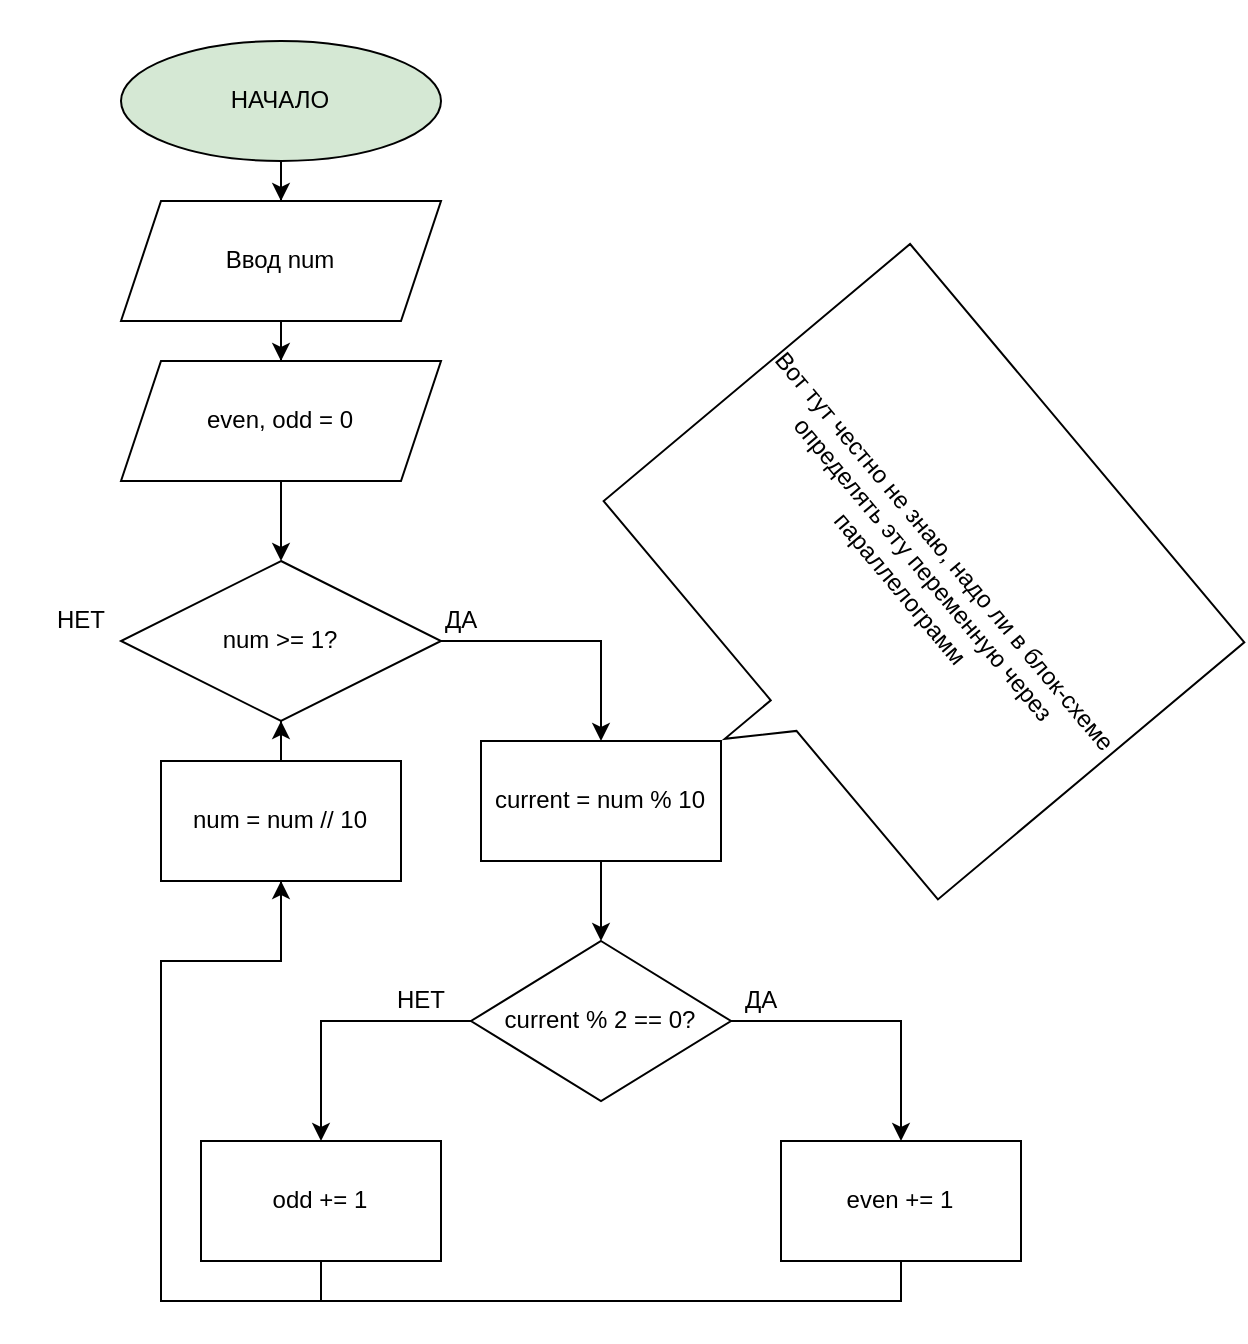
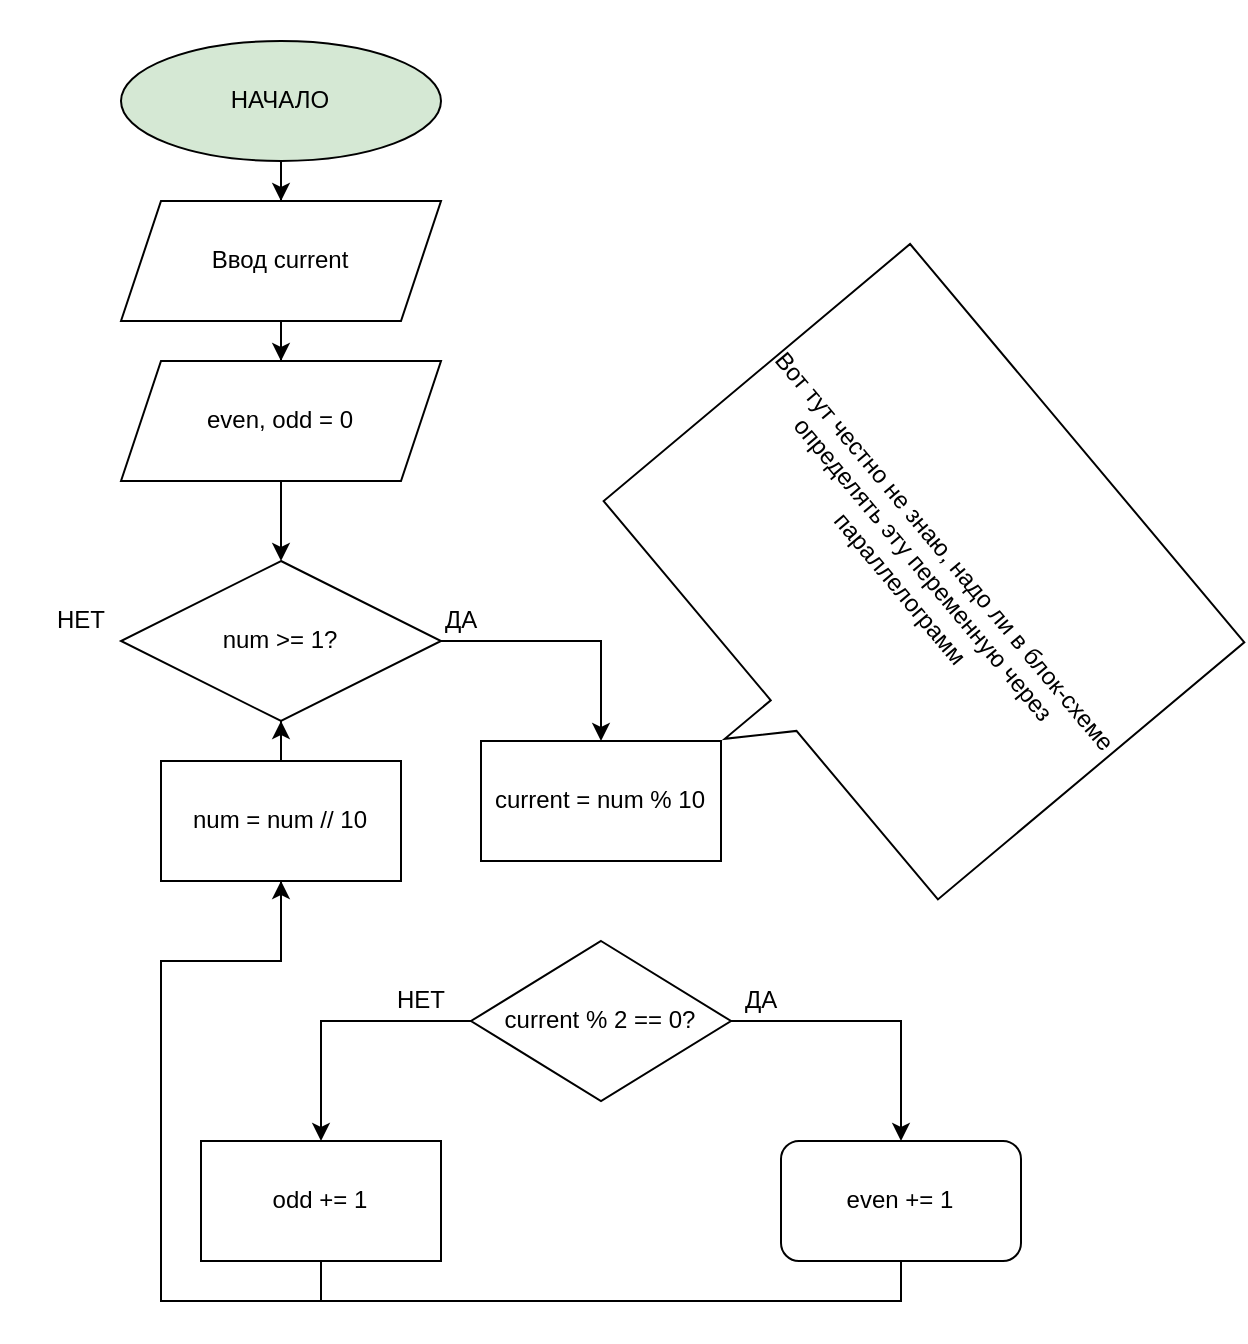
node "Ввод num": label "Ввод num" -> "Ввод current"
edge "current = num % 10" -> "current % 2 == 0?": removed
node "even += 1": shape rectangle -> rounded rectangle
